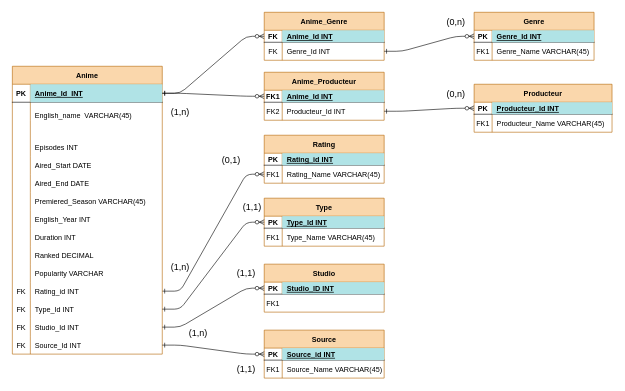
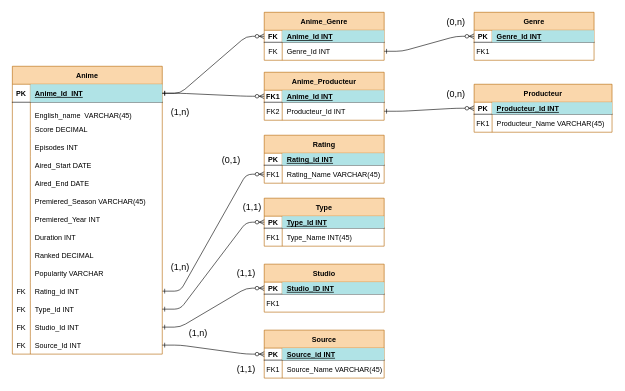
node "Genre_Name VARCHAR(45)": removed
node "Score DECIMAL": added
node "English_Year INT": label "English_Year INT" -> "Premiered_Year INT"
node "Type_Name VARCHAR(45)": label "Type_Name VARCHAR(45)" -> "Type_Name INT(45)"
